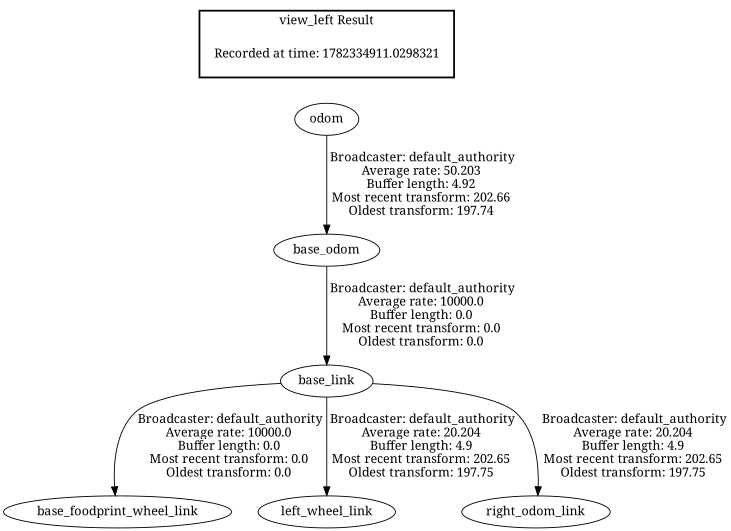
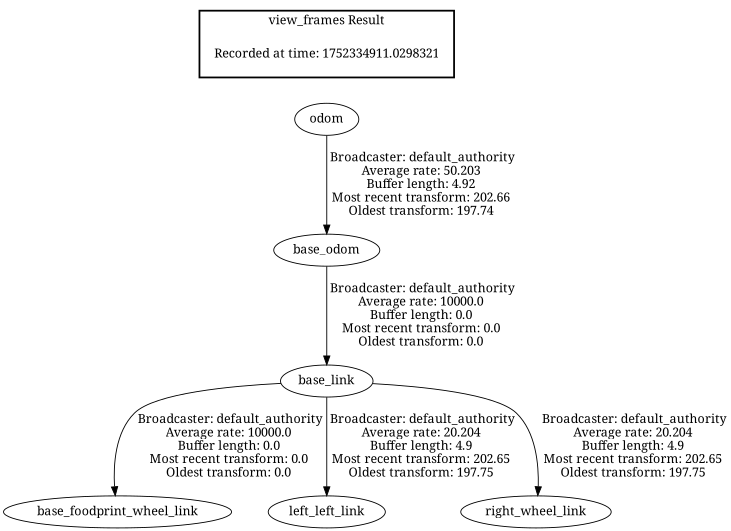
cluster "view_left Result": label "view_left Result" -> "view_frames Result"
node "Recorded at time: 1782334911.0298321": label "Recorded at time: 1782334911.0298321" -> "Recorded at time: 1752334911.0298321"
node "left_wheel_link": label "left_wheel_link" -> "left_left_link"
node "right_odom_link": label "right_odom_link" -> "right_wheel_link"
